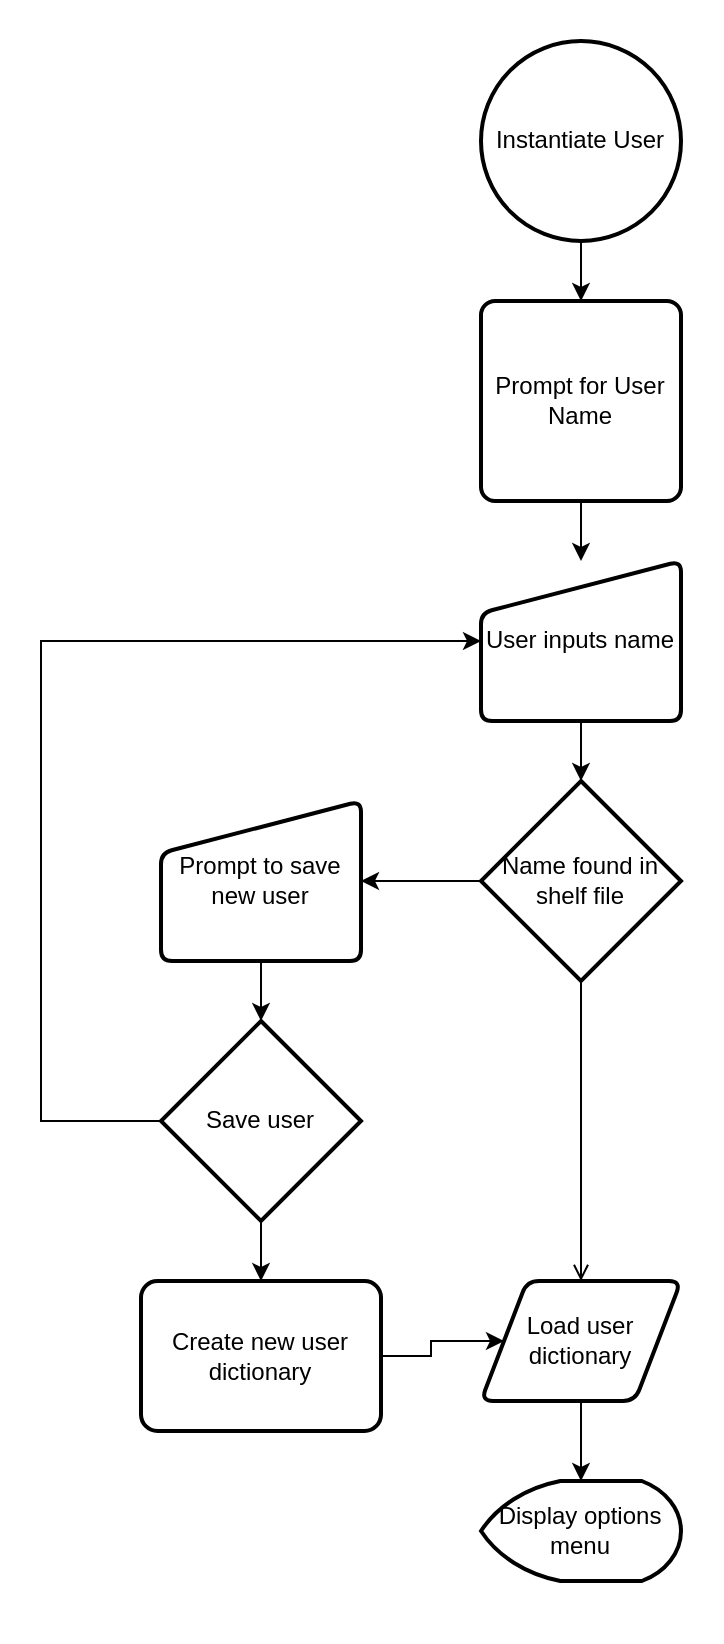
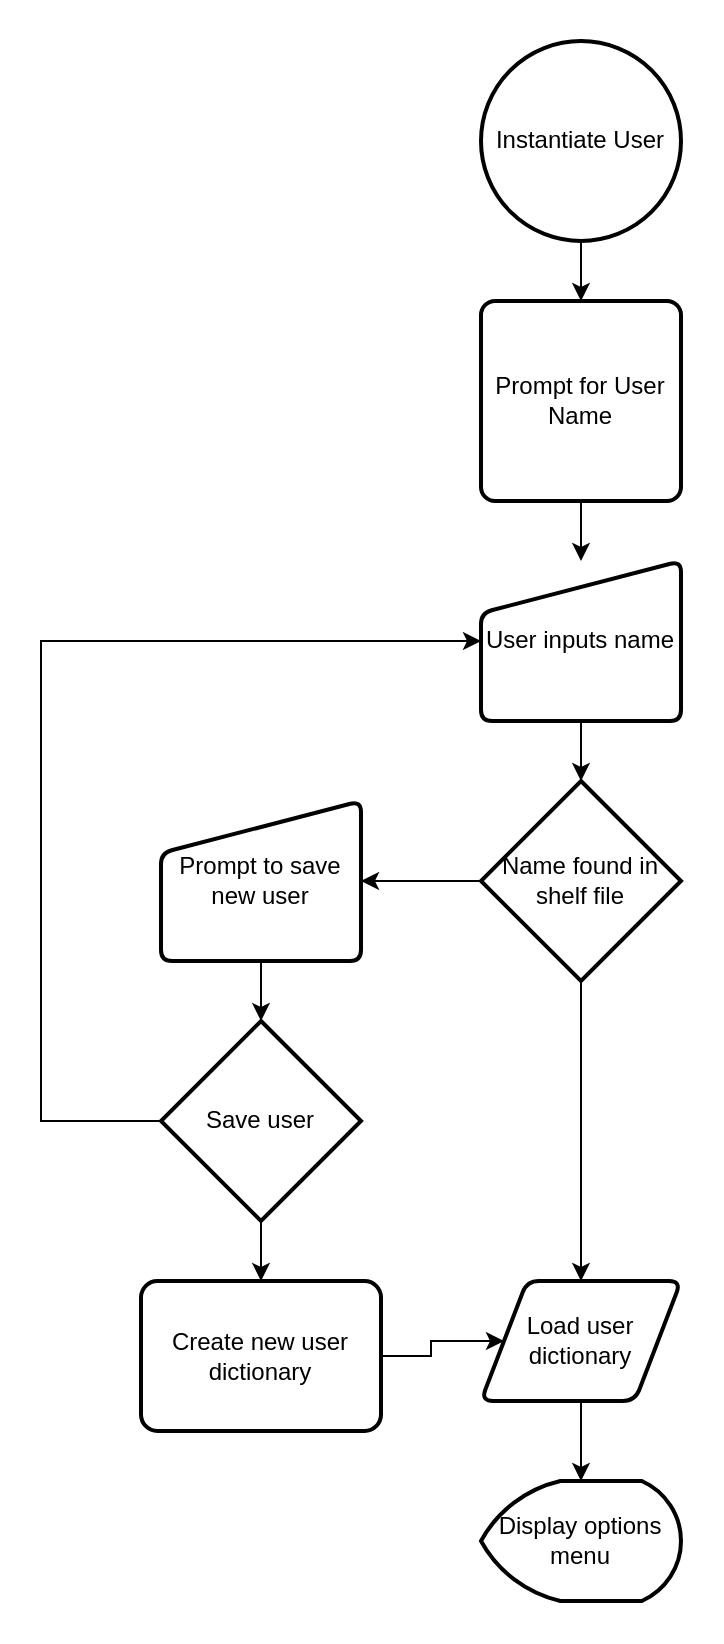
edge "Name found in shelf file" -> "Load user dictionary": arrowhead open -> classic
node "Display options menu": size 200x100 -> 200x120
